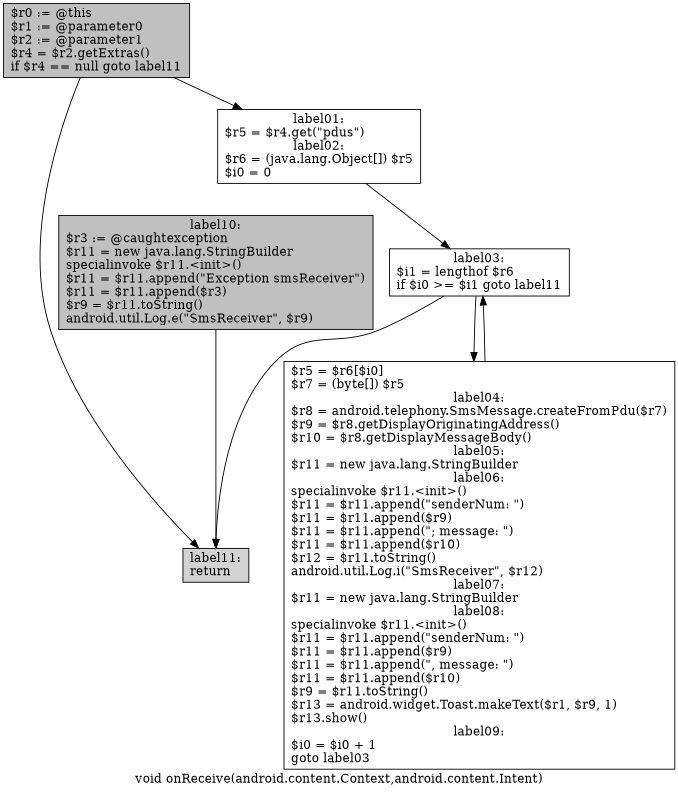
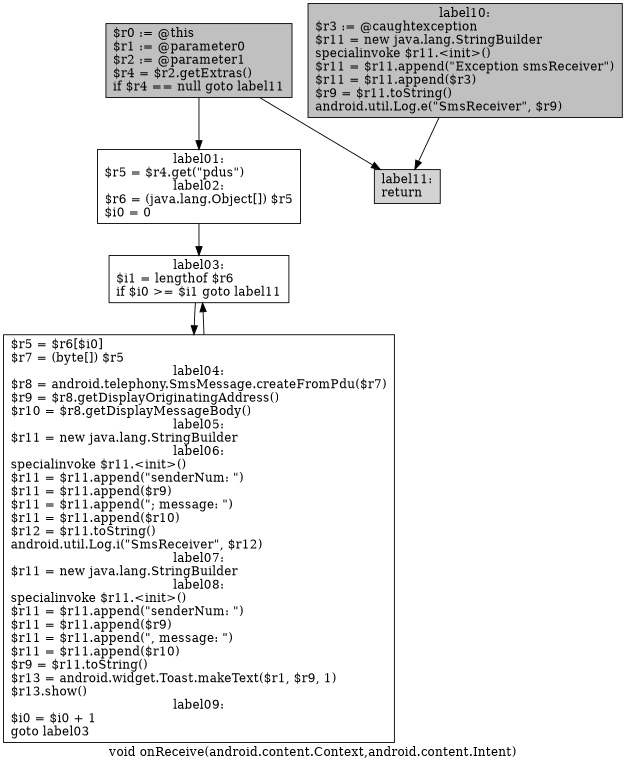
edge "label03: $i1 = lengthof $r6 if $i0 >= $i1 goto label11" -> "label11: return": removed
